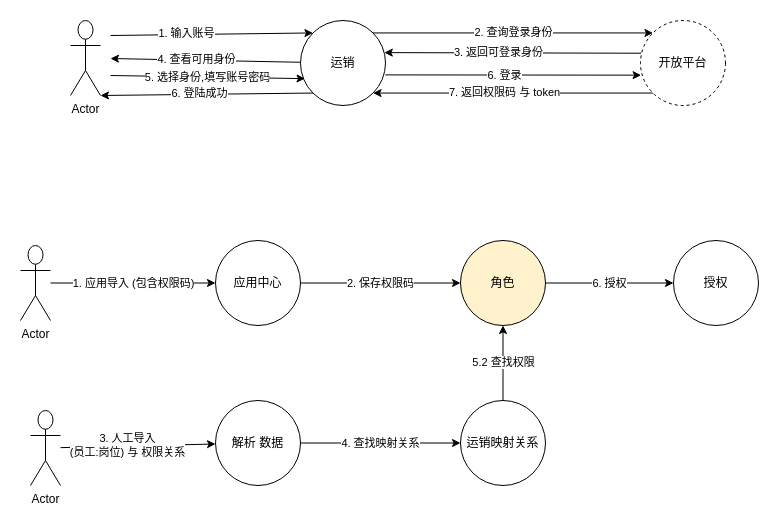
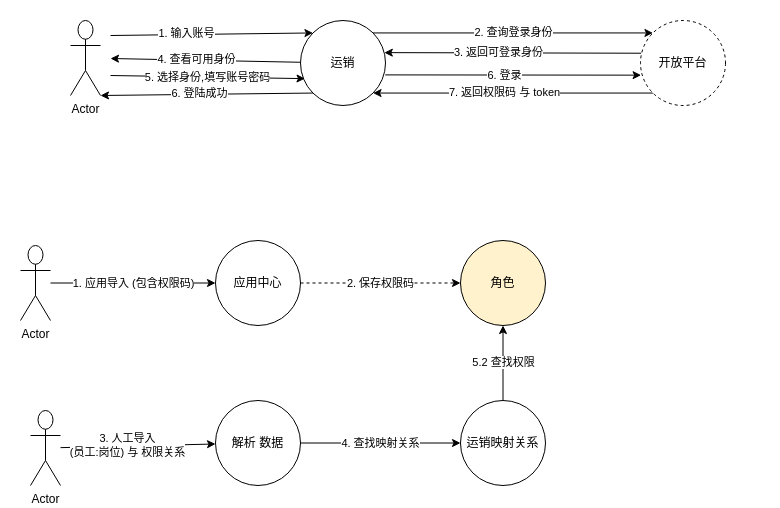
edge "应用中心" -> "角色": style solid -> dashed
edge "角色" -> "授权": removed, label "6. 授权"
node "授权": removed
